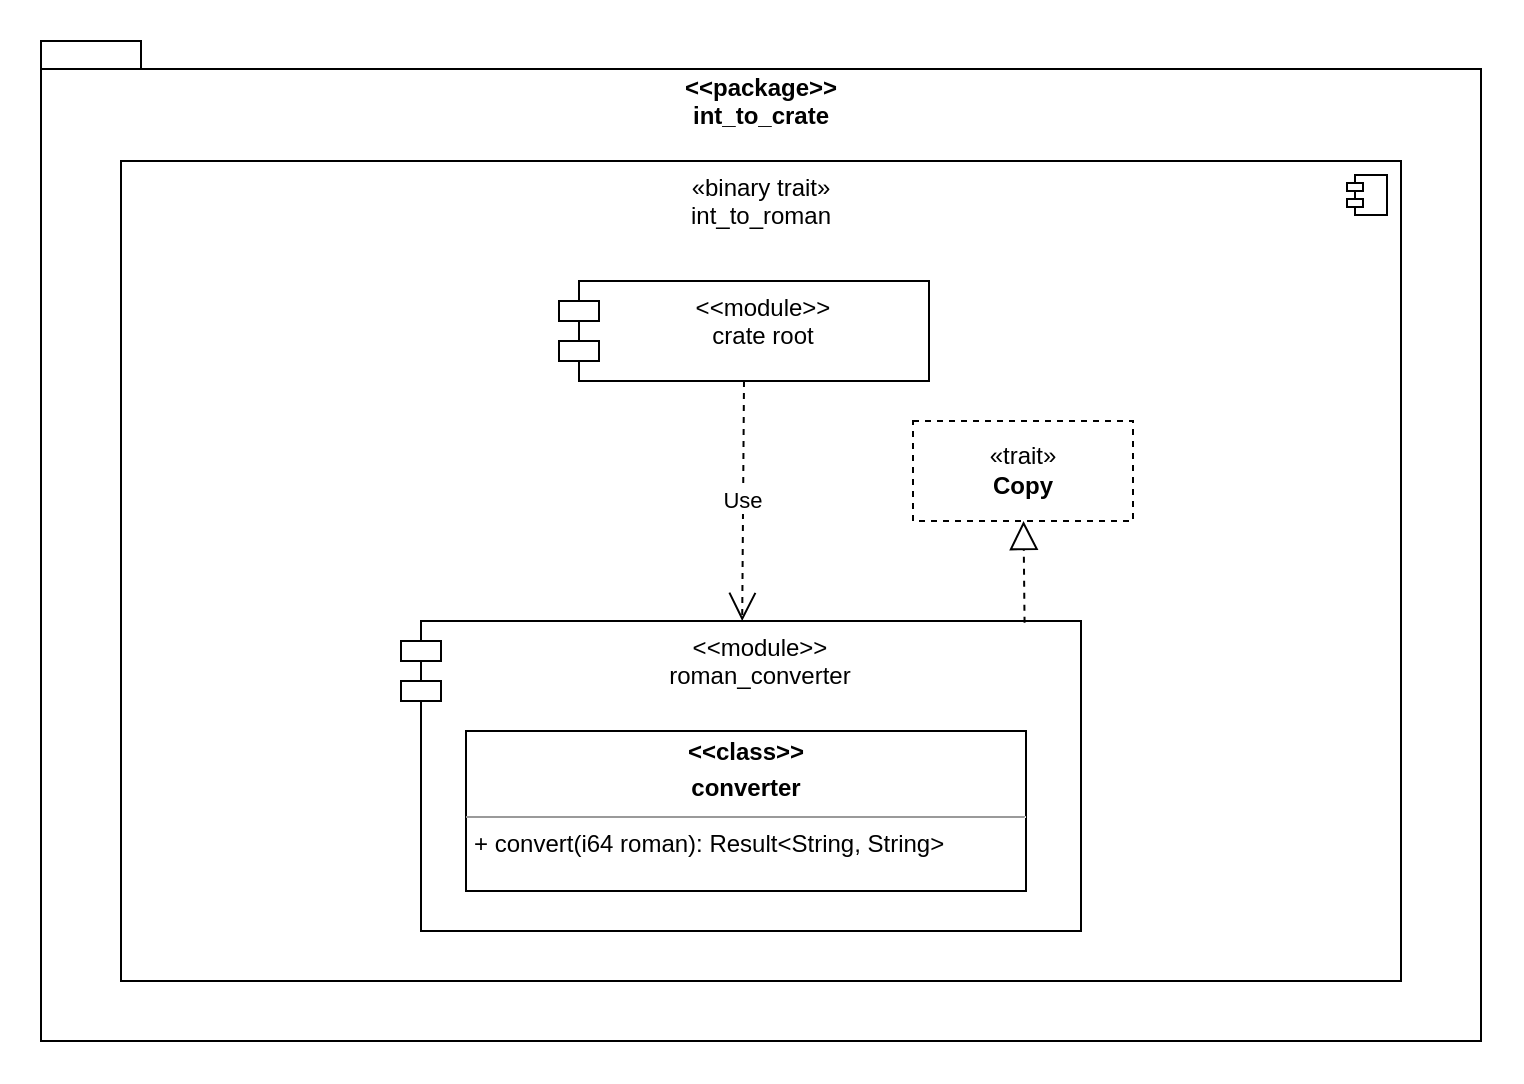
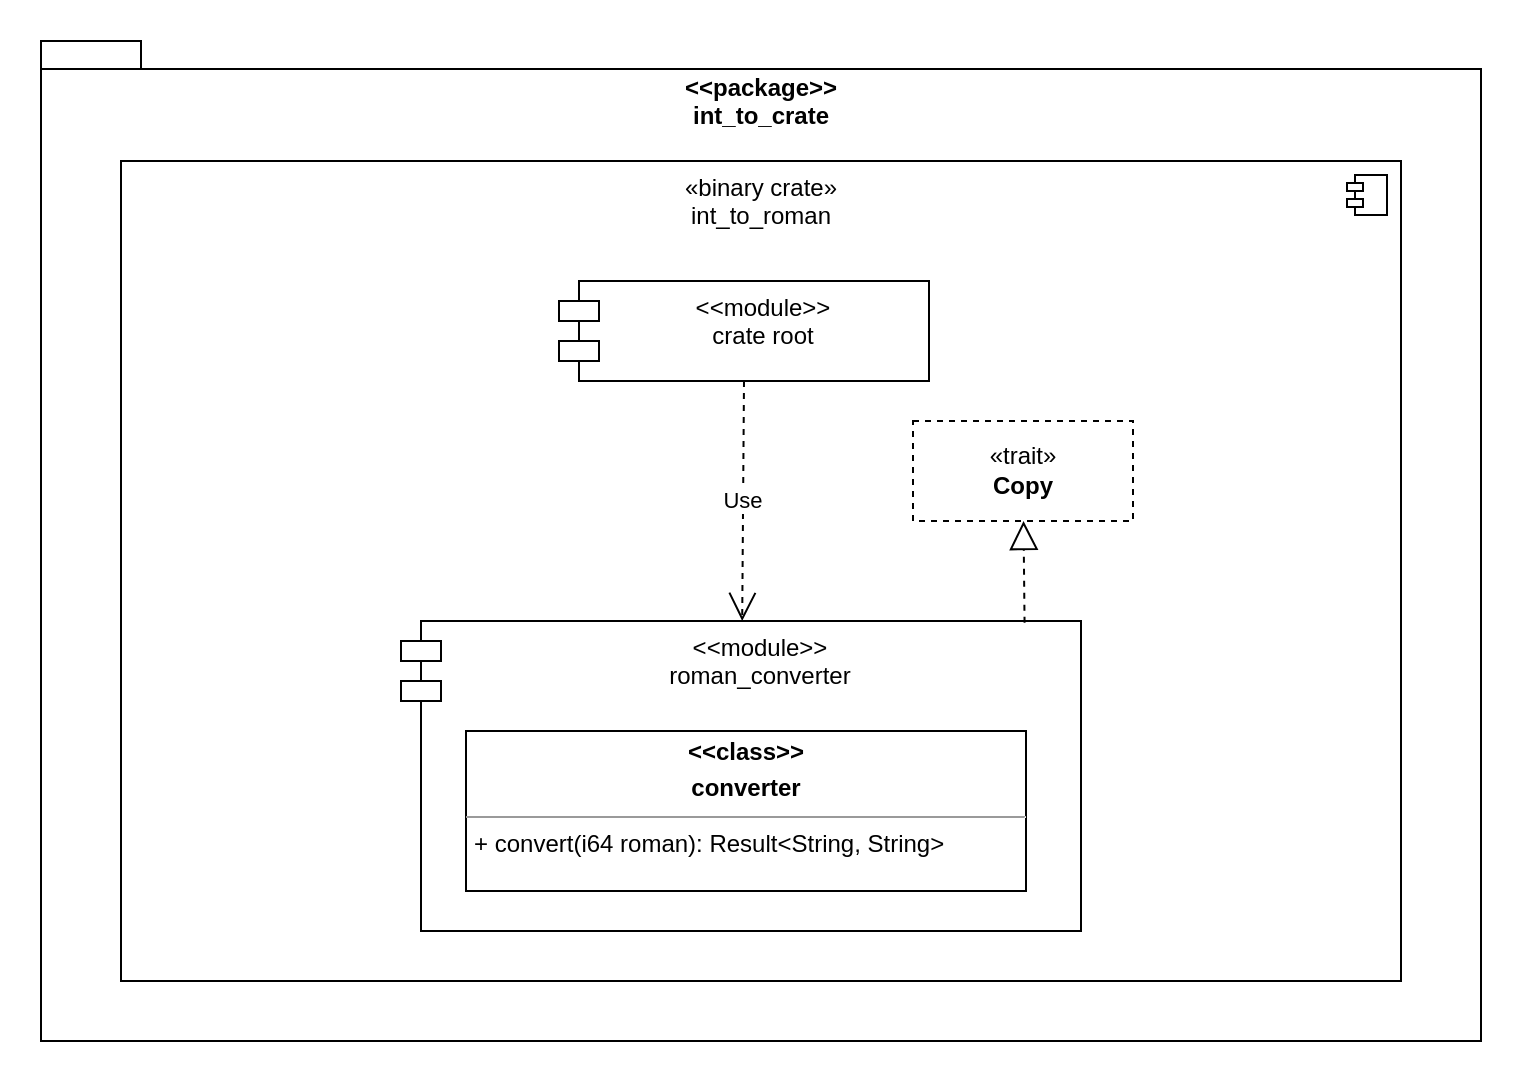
node "«binary trait» int_to_roman": label "«binary trait» int_to_roman" -> "«binary crate» int_to_roman"
